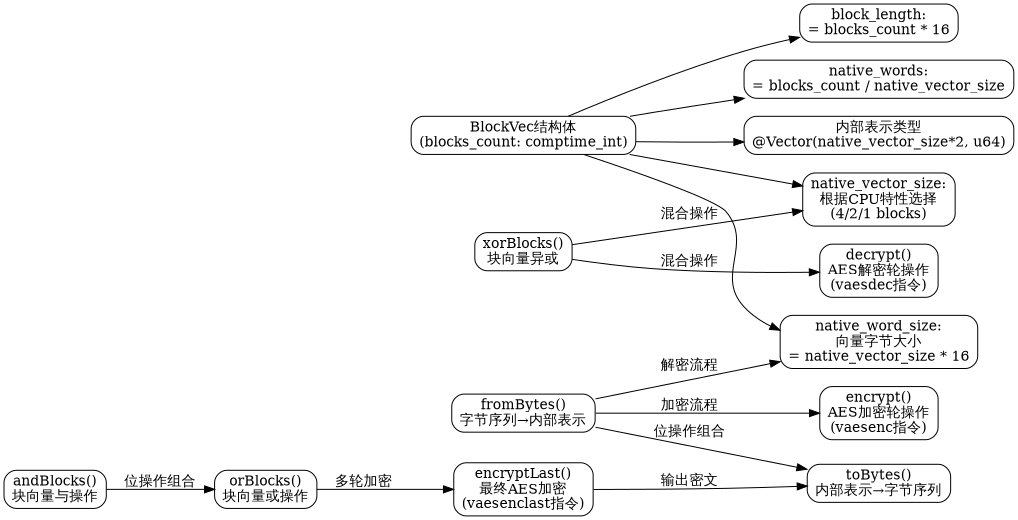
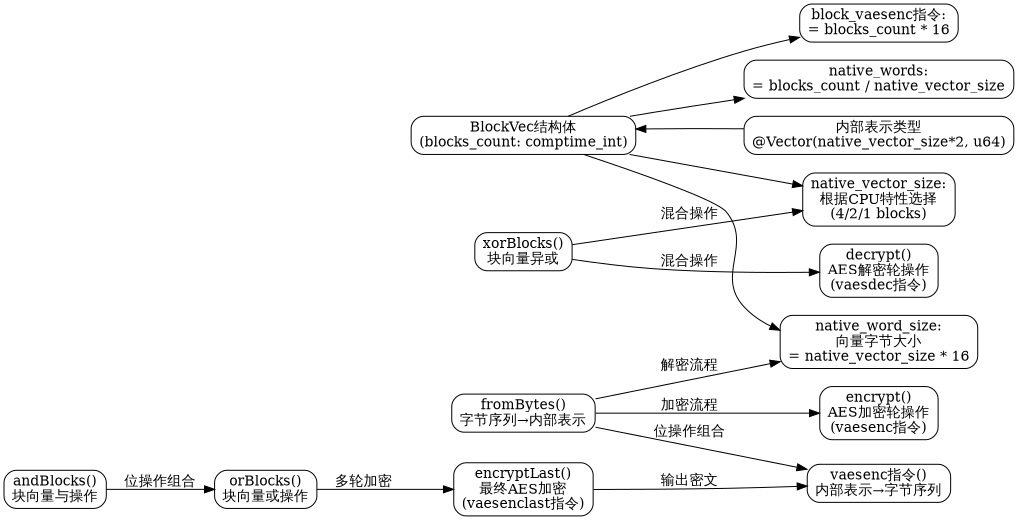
node "block_length: = blocks_count * 16": label "block_length: = blocks_count * 16" -> "block_vaesenc指令: = blocks_count * 16"
edge "BlockVec结构体 (blocks_count: comptime_int)" -> "内部表示类型 @Vector(native_vector_size*2, u64)": reversed
node "toBytes() 内部表示→字节序列": label "toBytes() 内部表示→字节序列" -> "vaesenc指令() 内部表示→字节序列"
